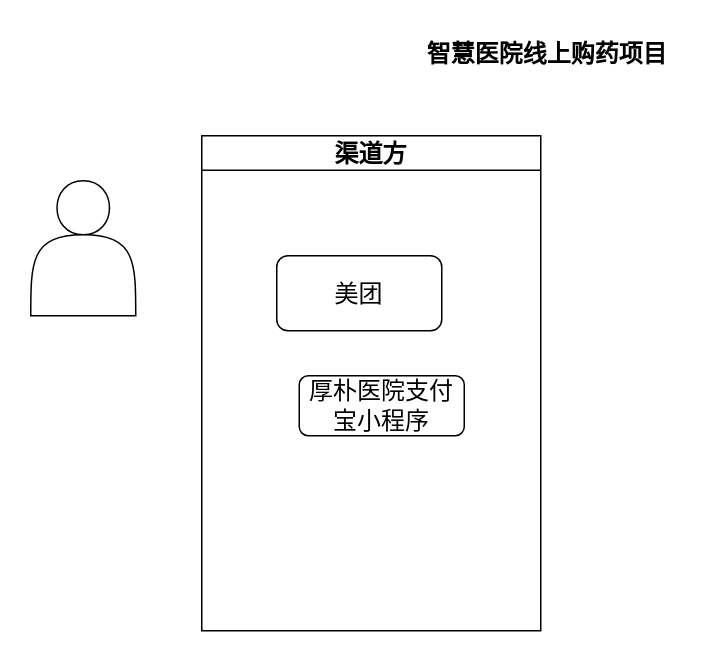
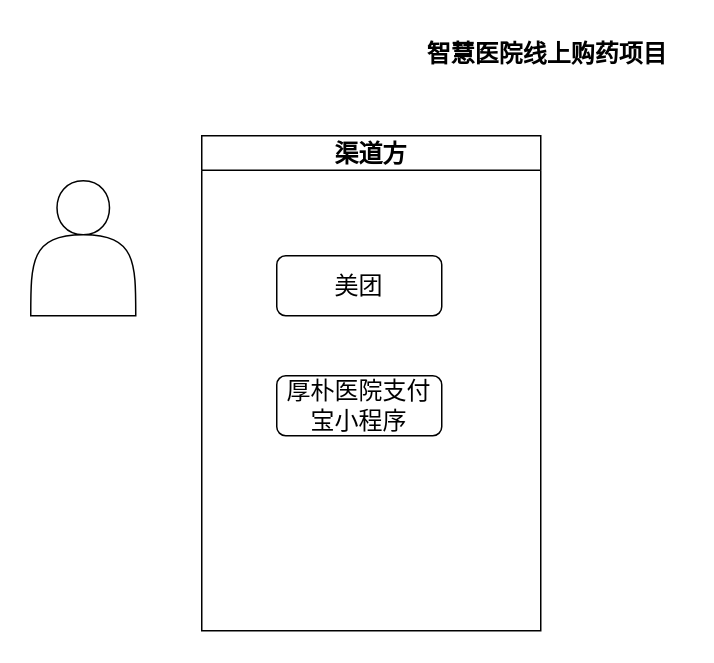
node "美团": size 165x75 -> 165x60
node "厚朴医院支付宝小程序": moved (382, 406) -> (359, 406)
